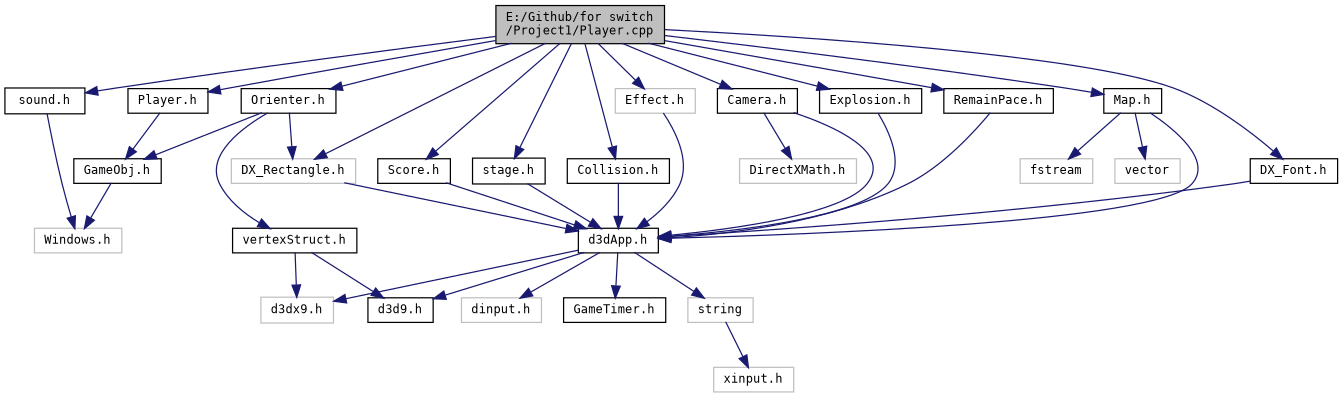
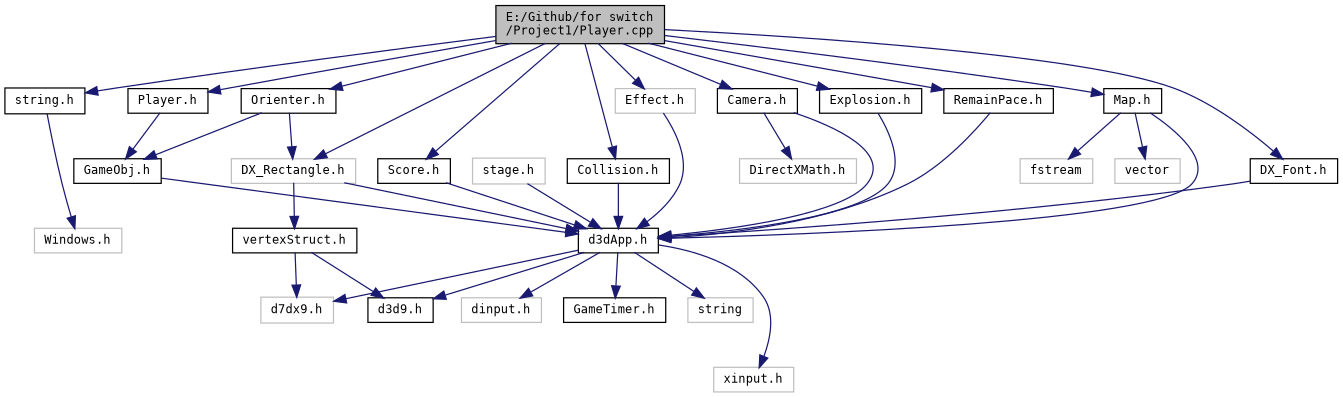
edge "E:/Github/for switch /Project1/Player.cpp" -> "stage.h": removed
node "sound.h": label "sound.h" -> "string.h"
edge "Orienter.h" -> "vertexStruct.h": now "DX_Rectangle.h" -> "vertexStruct.h"
node "stage.h": color black -> grey75
edge "GameObj.h" -> "Windows.h": now "GameObj.h" -> "d3dApp.h"
node "d3dx9.h": label "d3dx9.h" -> "d7dx9.h"
edge "string" -> "xinput.h": now "d3dApp.h" -> "xinput.h"
